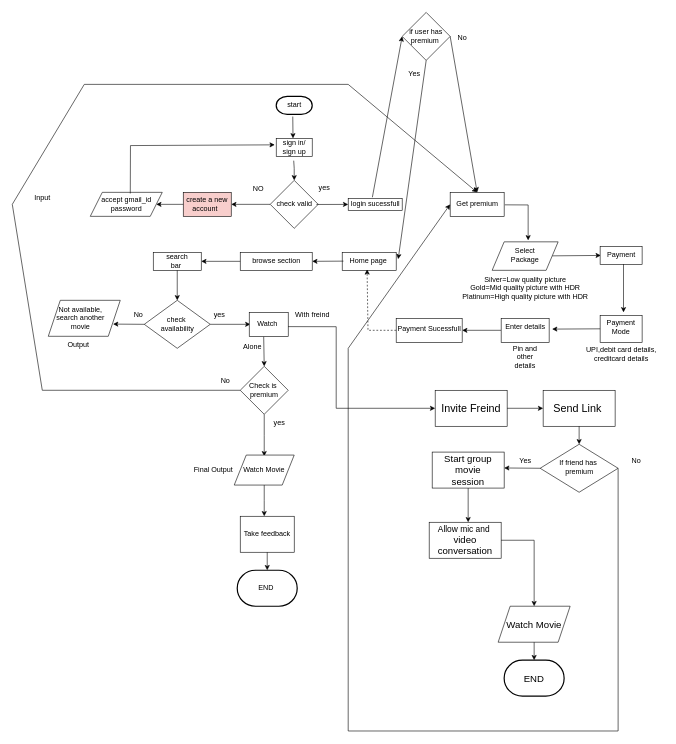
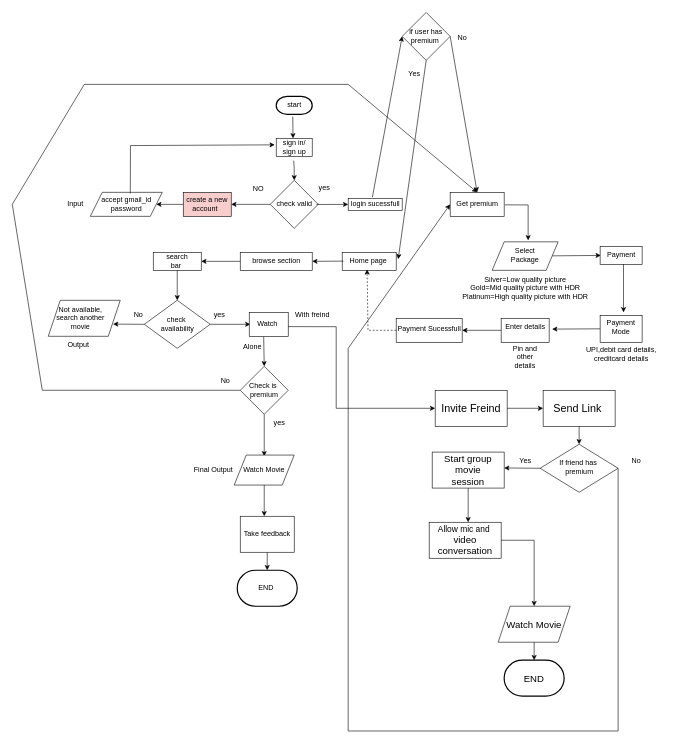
node "Input": moved (42, 198) -> (75, 204)
